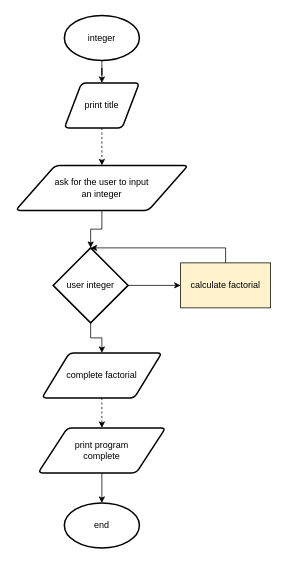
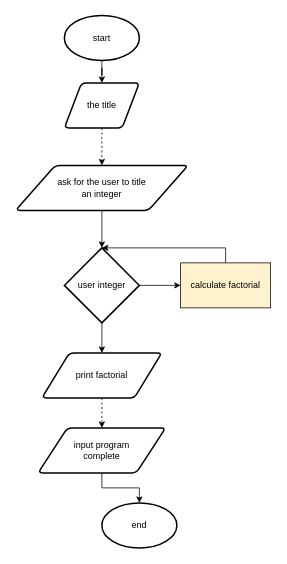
node "integer": label "integer" -> "start"
node "print title": label "print title" -> "the title"
node "ask for the user to input an integer": label "ask for the user to input an integer" -> "ask for the user to title an integer"
node "user integer": moved (90, 285) -> (102, 285)
node "complete factorial": label "complete factorial" -> "print factorial"
node "print program complete": label "print program complete" -> "input program complete"
node "end": moved (102, 525) -> (139, 525)
